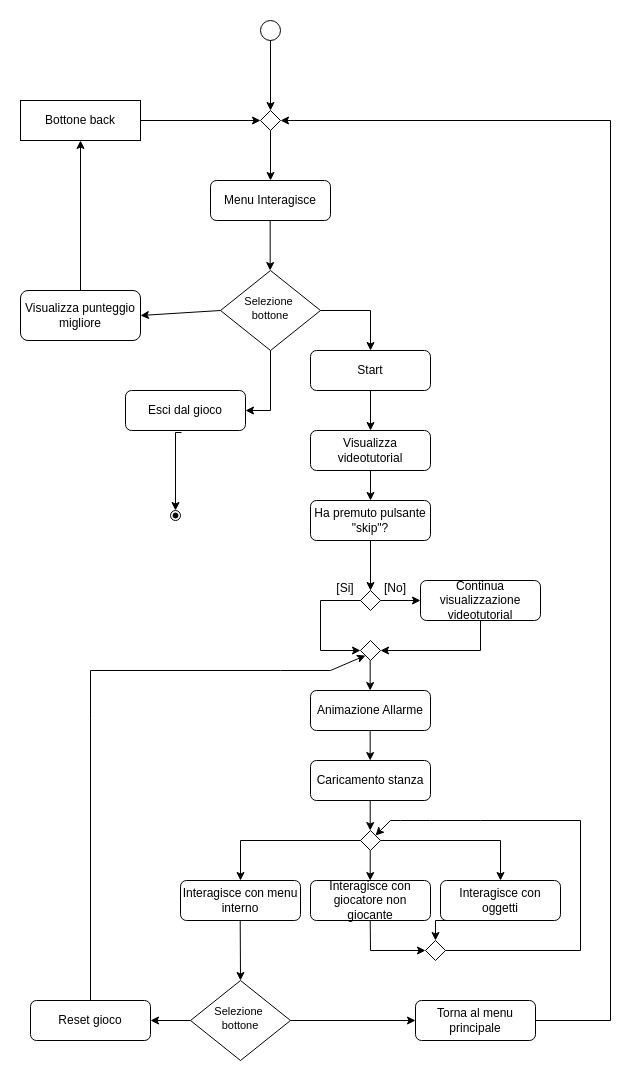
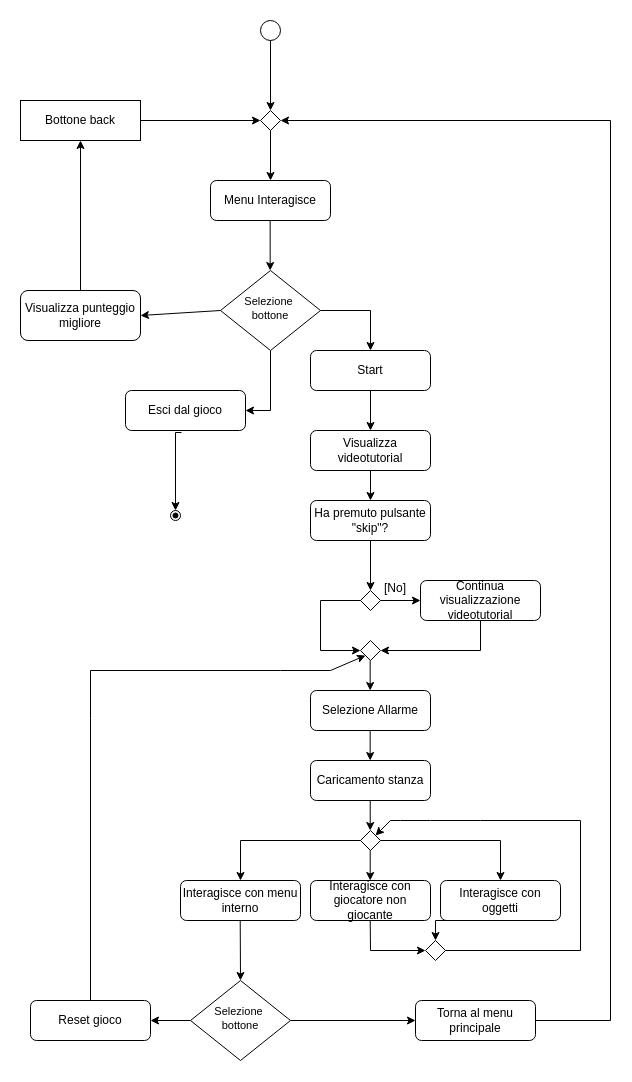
node "[Si]": removed
node "Animazione Allarme": label "Animazione Allarme" -> "Selezione Allarme"
